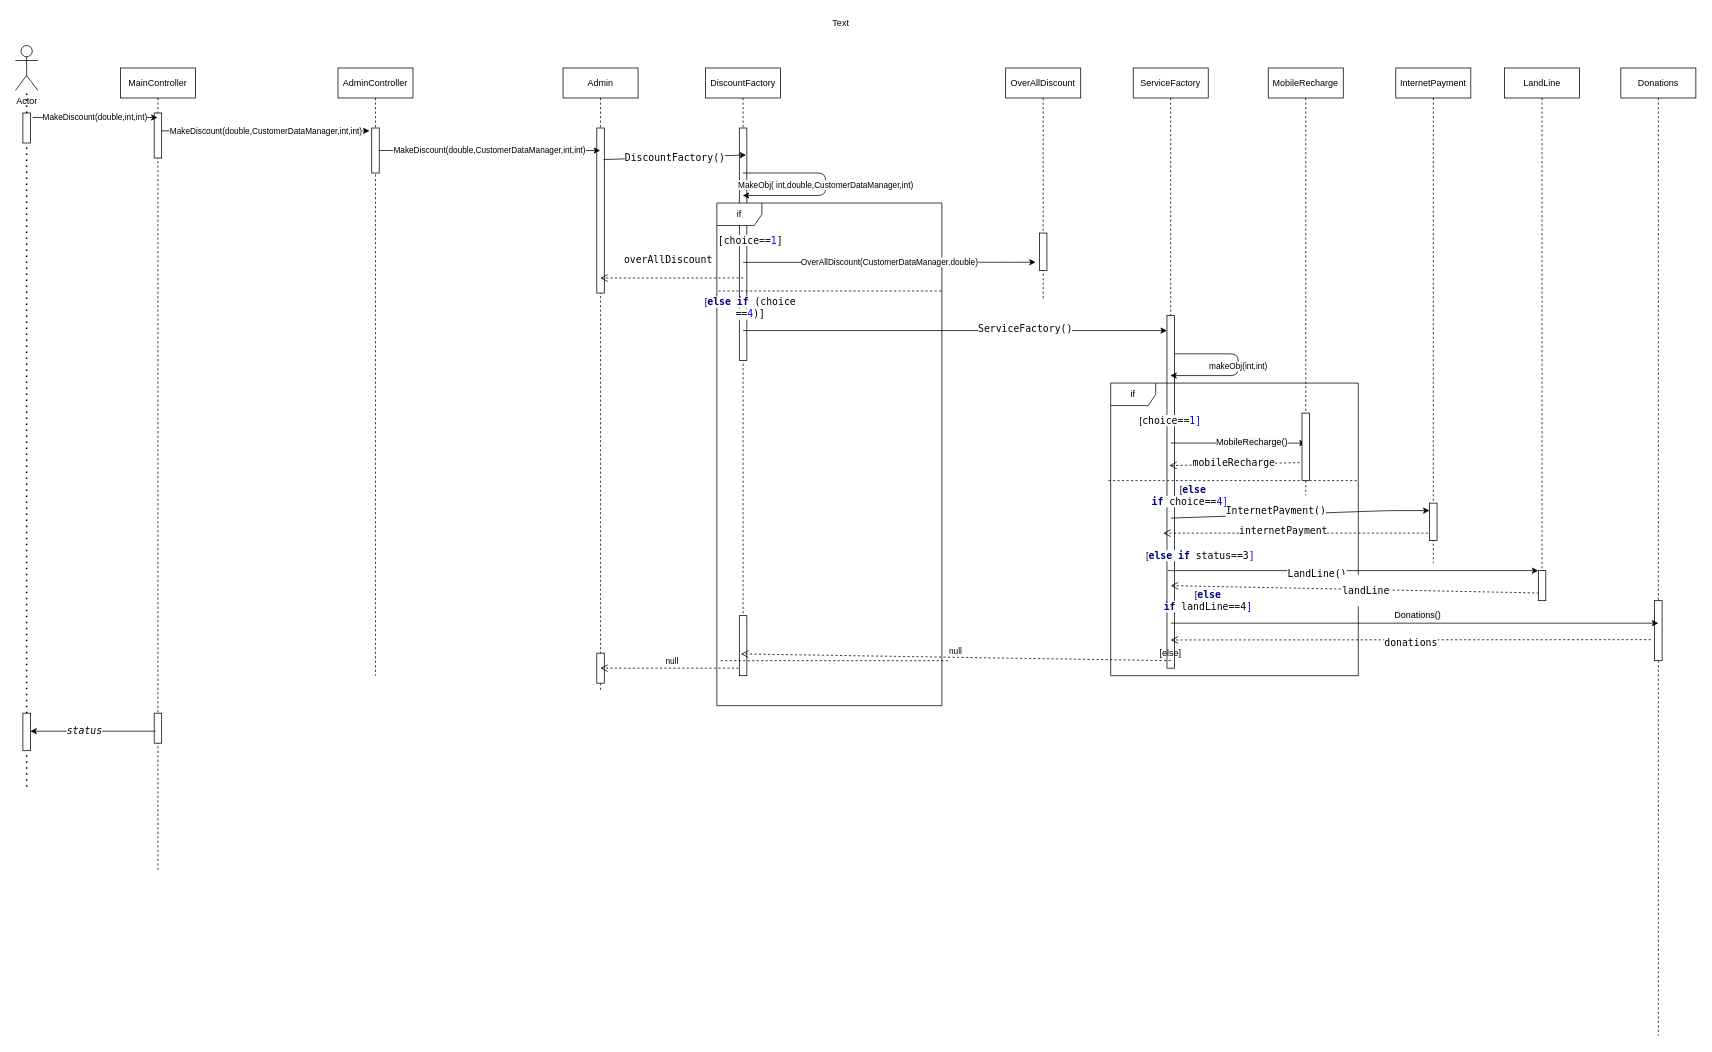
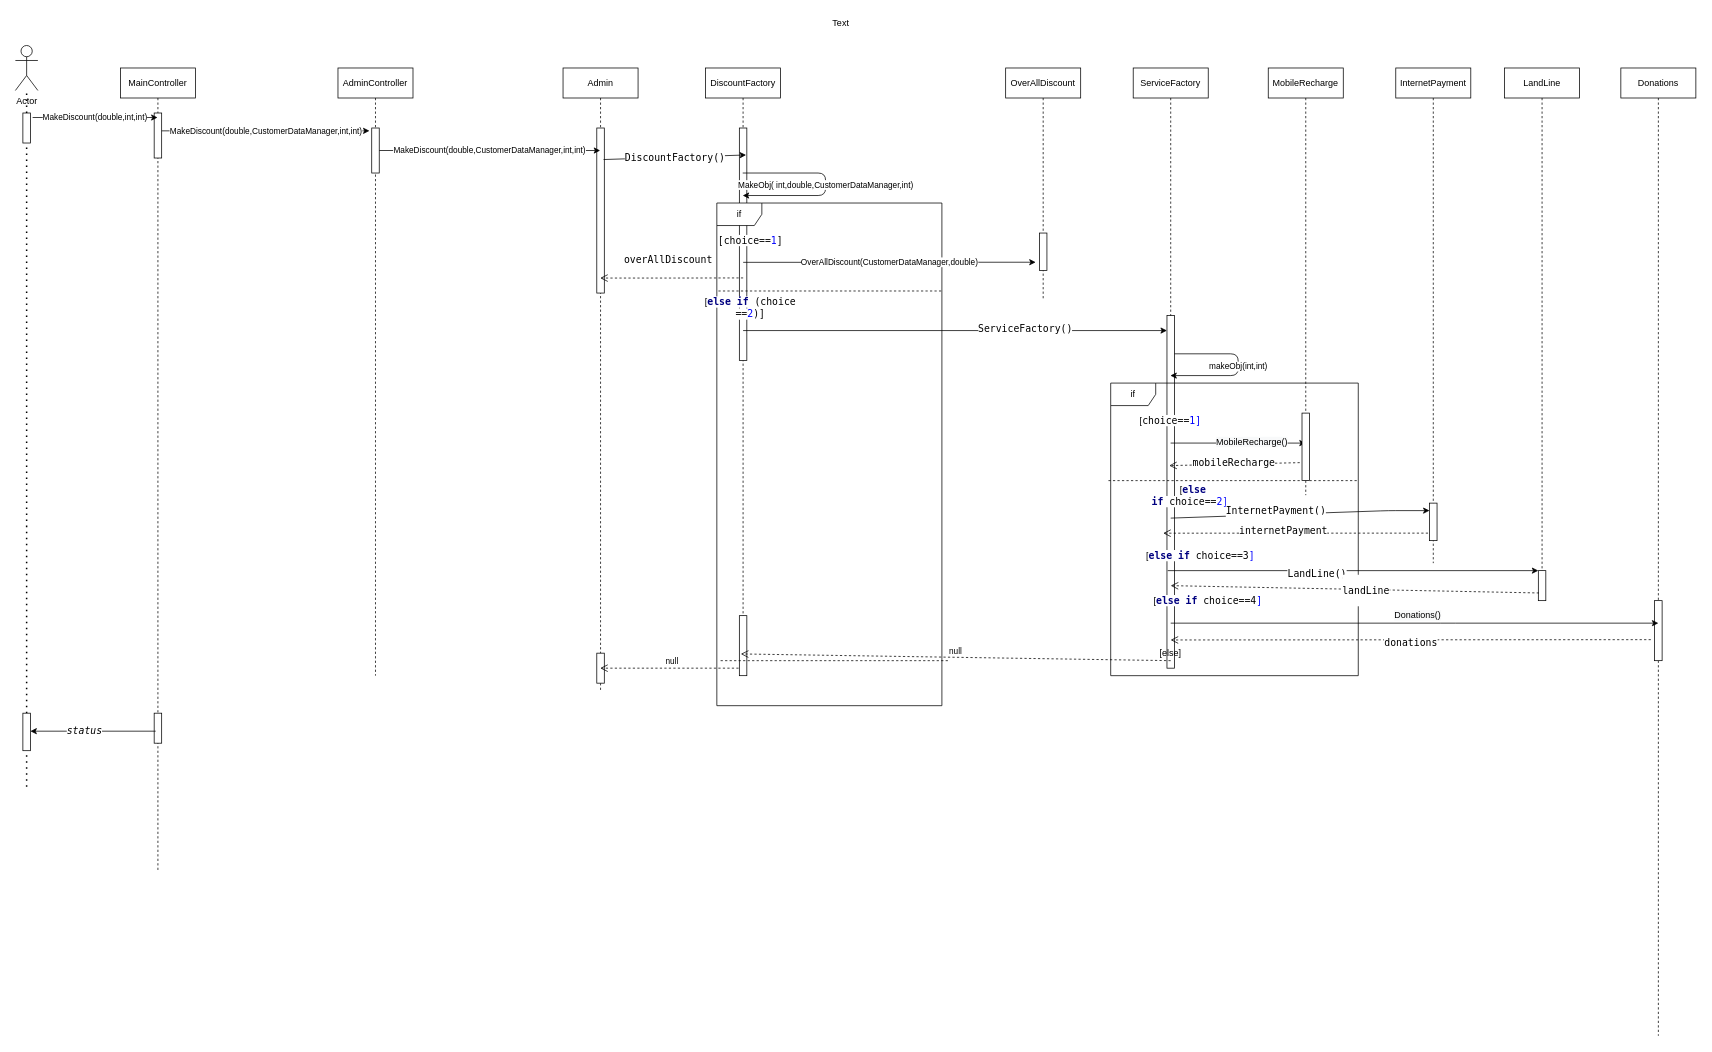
node "[else if (choice ==4)]": label "[else if (choice ==4)]" -> "[else if (choice ==2)]"
node "[else if choice==4]]": label "[else if choice==4]]" -> "[else if choice==2]]"
node "[else if status==3]": label "[else if status==3]" -> "[else if choice==3]"
node "[else if landLine==4]": label "[else if landLine==4]" -> "[else if choice==4]"
